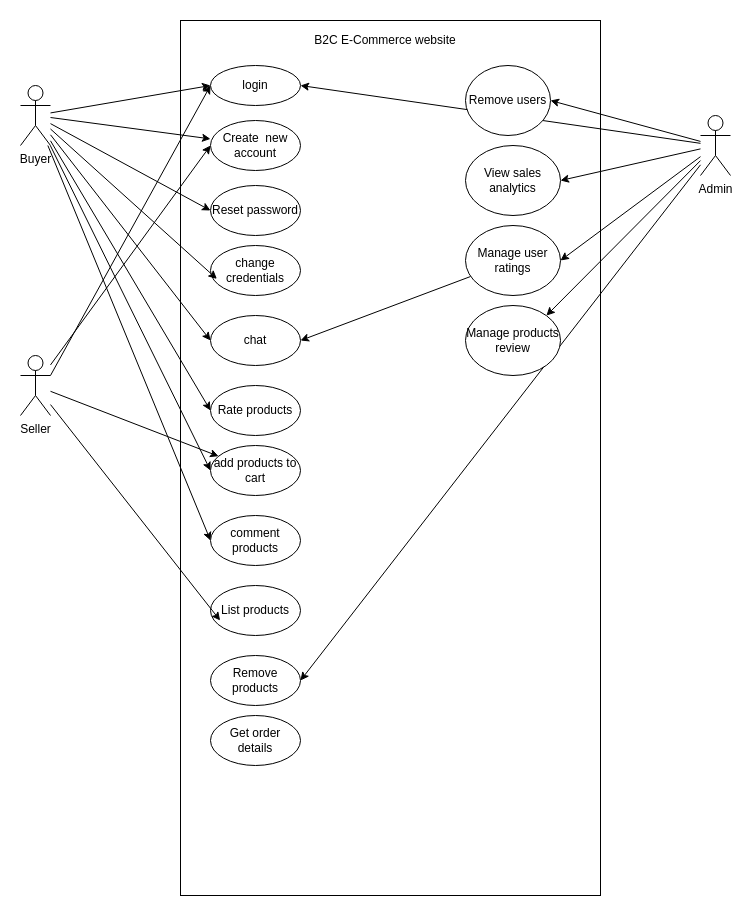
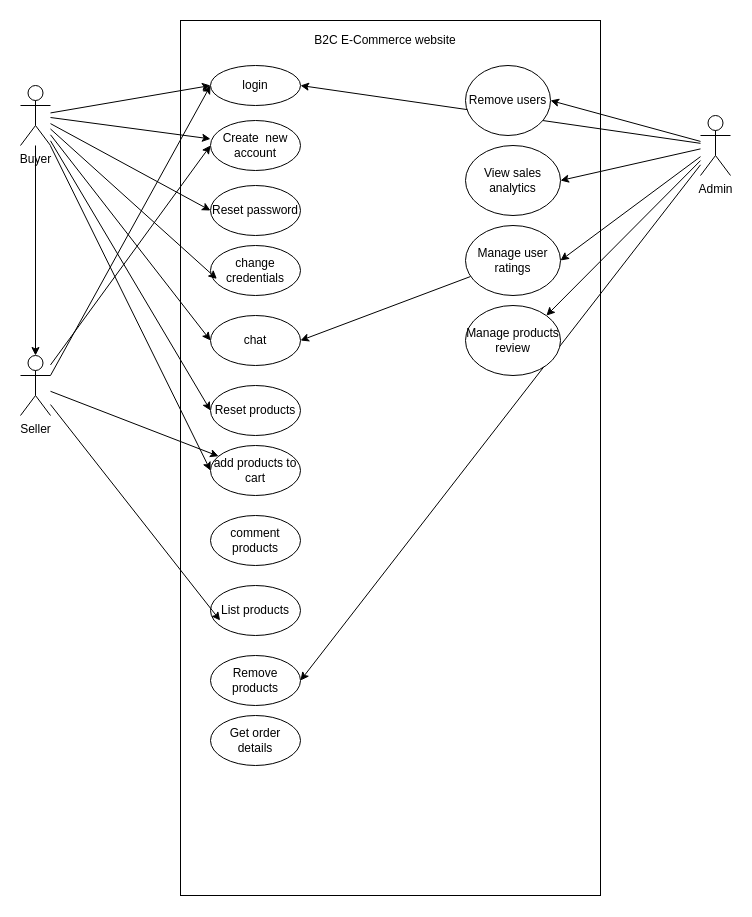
edge "Buyer" -> "comment products": now "Buyer" -> "Seller"
node "Rate products": label "Rate products" -> "Reset products"
